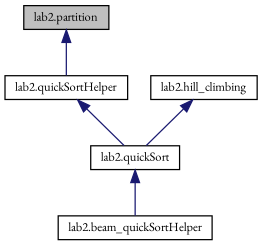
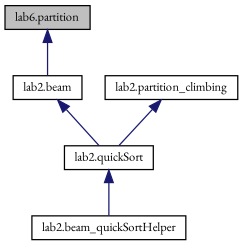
node "lab2.partition": label "lab2.partition" -> "lab6.partition"
node "lab2.quickSortHelper": label "lab2.quickSortHelper" -> "lab2.beam"
node "lab2.hill_climbing": label "lab2.hill_climbing" -> "lab2.partition_climbing"
